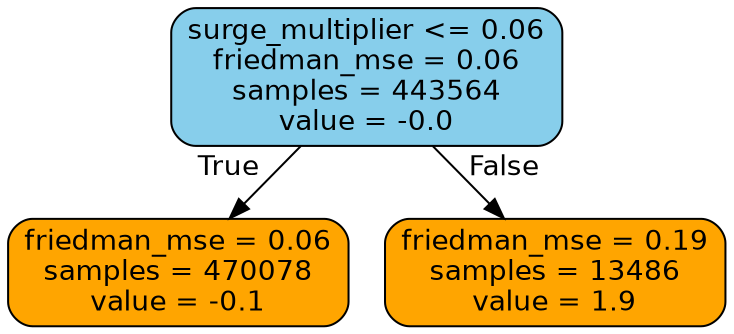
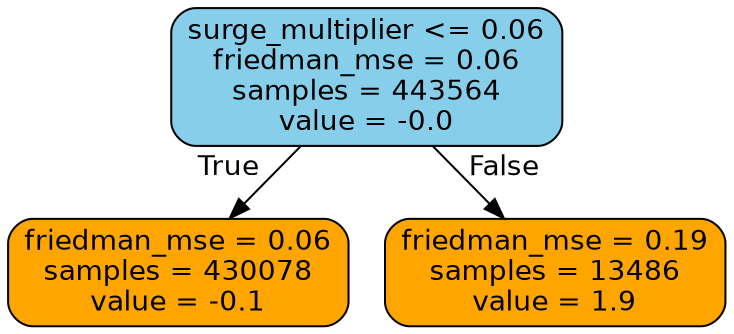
node "friedman_mse = 0.06 samples = 470078 value = -0.1": label "friedman_mse = 0.06 samples = 470078 value = -0.1" -> "friedman_mse = 0.06 samples = 430078 value = -0.1"
